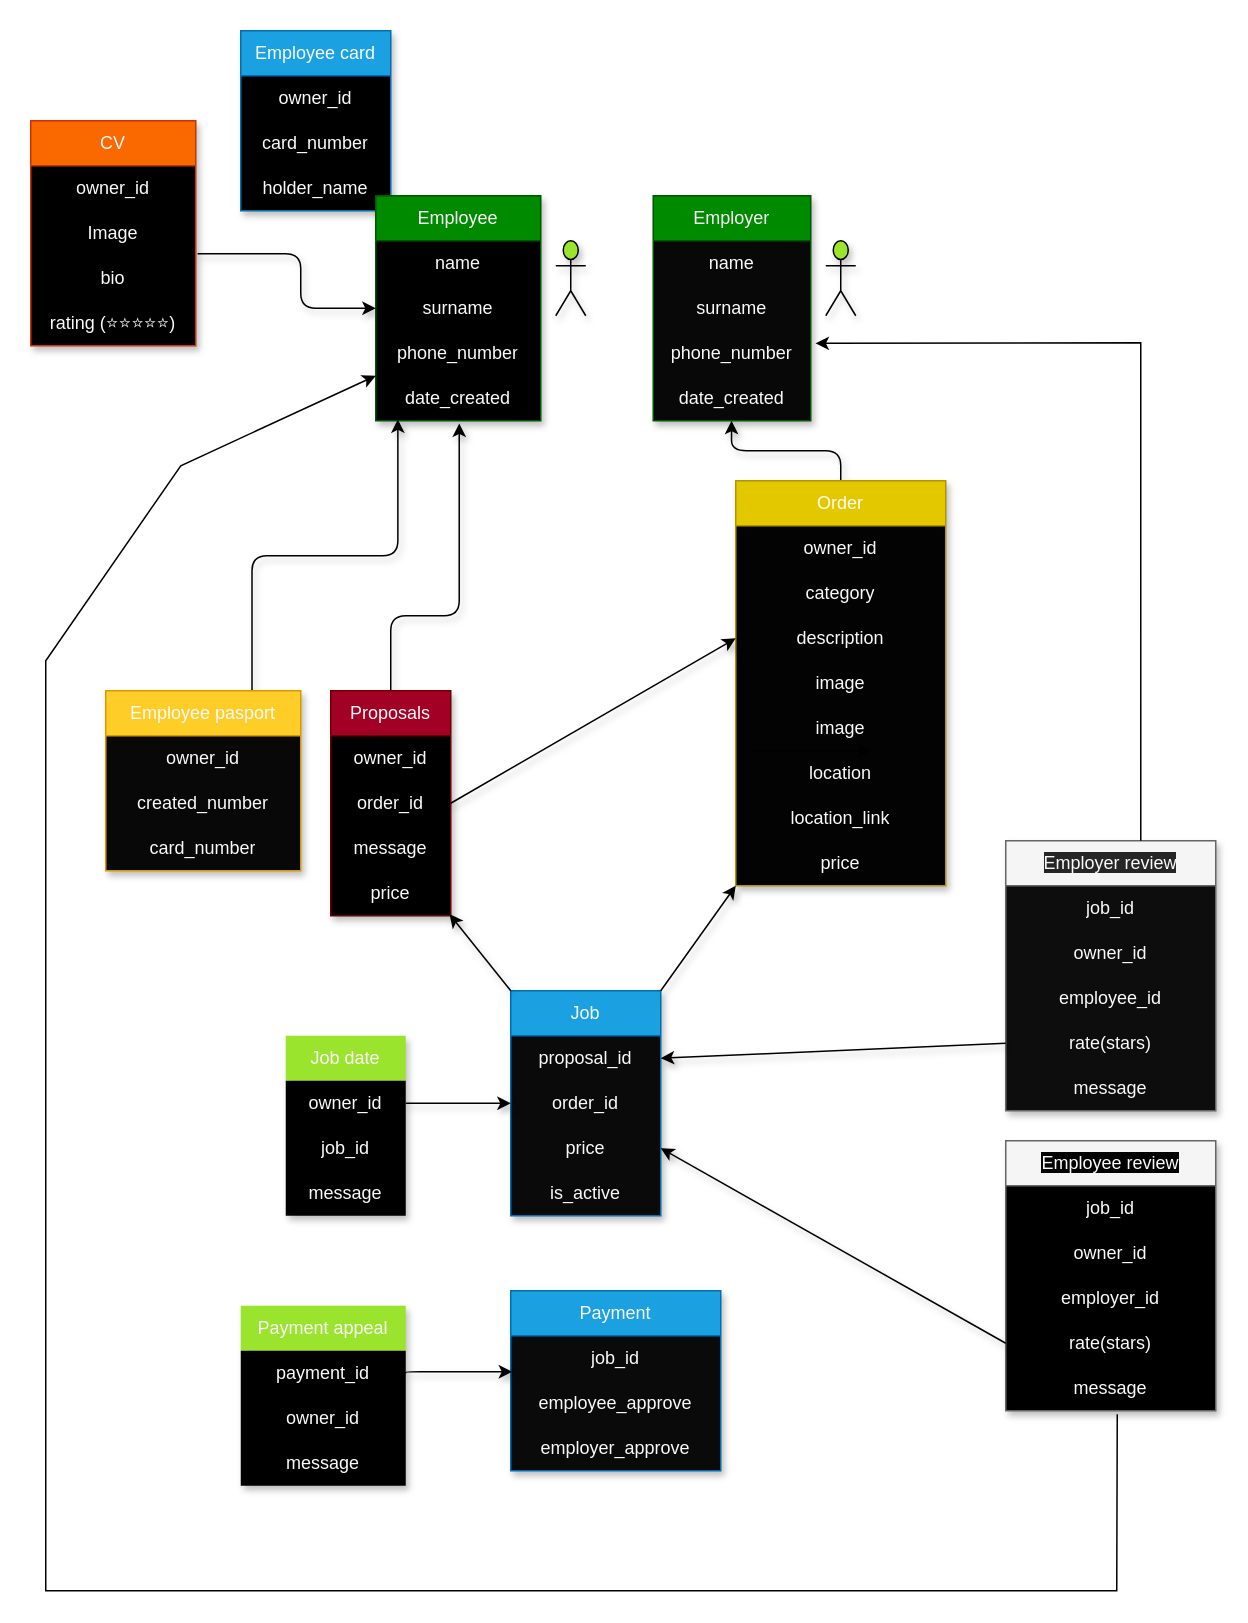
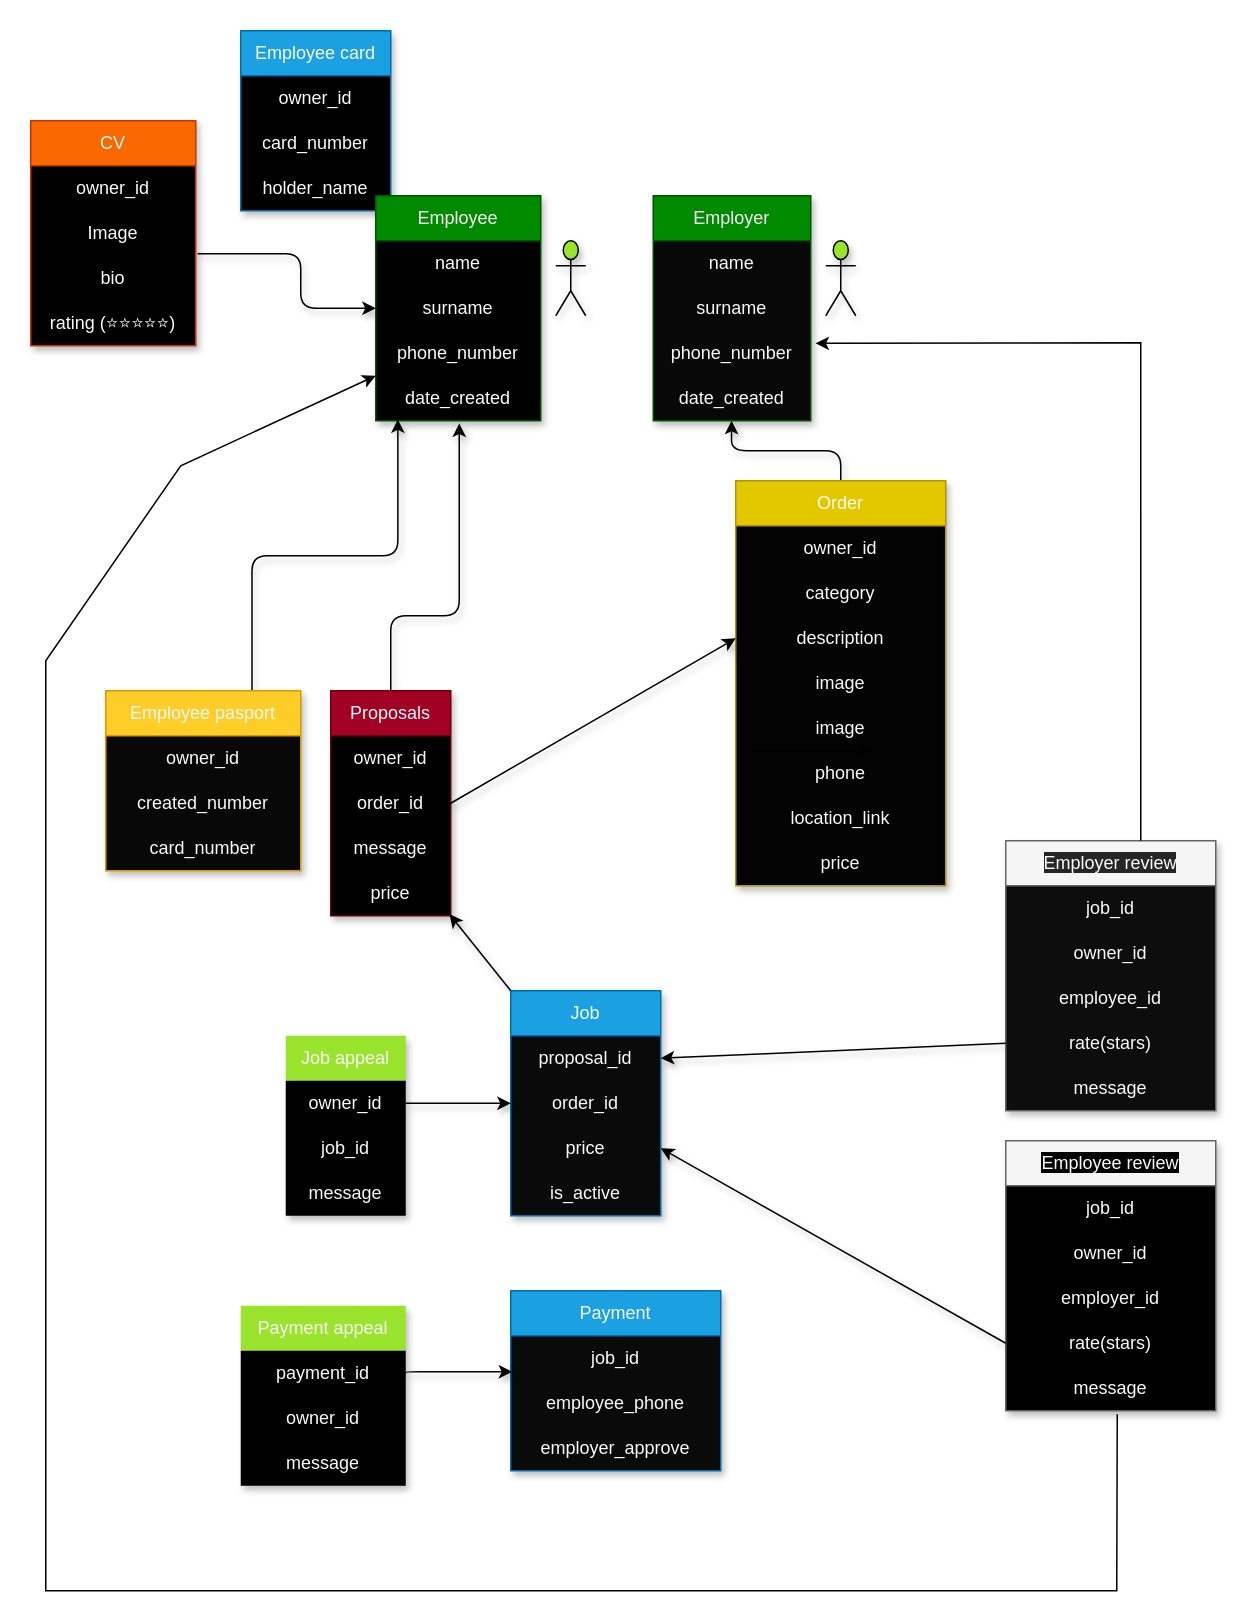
node "location": label "location" -> "phone"
edge "Job" -> "Order": removed
node "Job date": label "Job date" -> "Job appeal"
node "employee_approve": label "employee_approve" -> "employee_phone"
